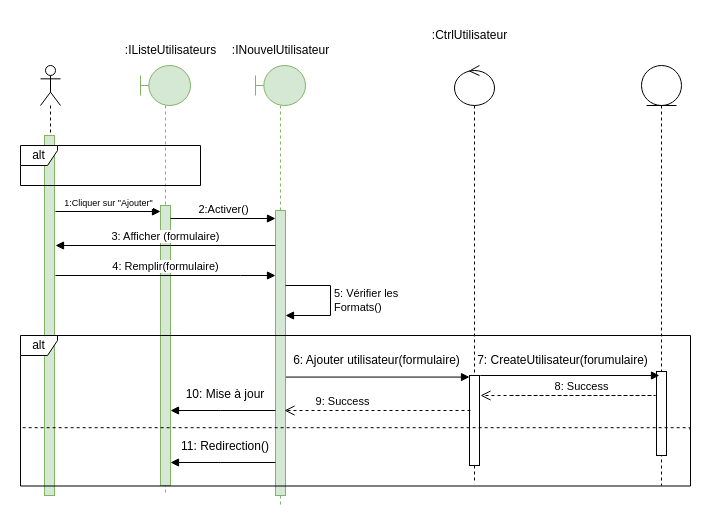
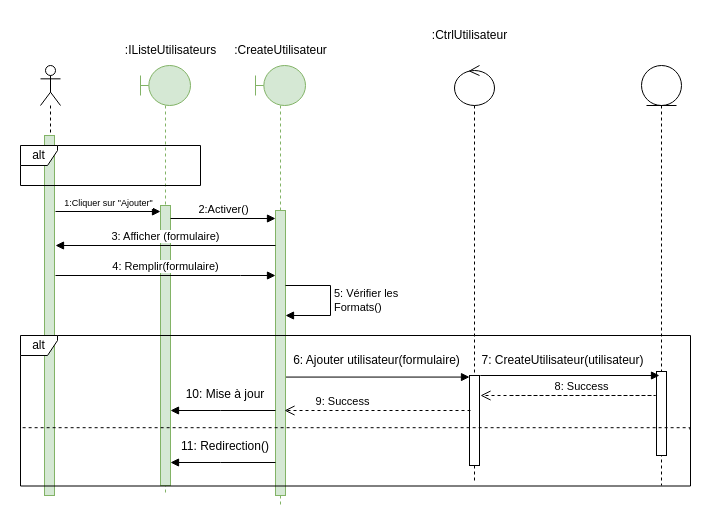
node ":INouvelUtilisateur": label ":INouvelUtilisateur" -> ":CreateUtilisateur"
node "7: CreateUtilisateur(forumulaire)": label "7: CreateUtilisateur(forumulaire)" -> "7: CreateUtilisateur(utilisateur)"
